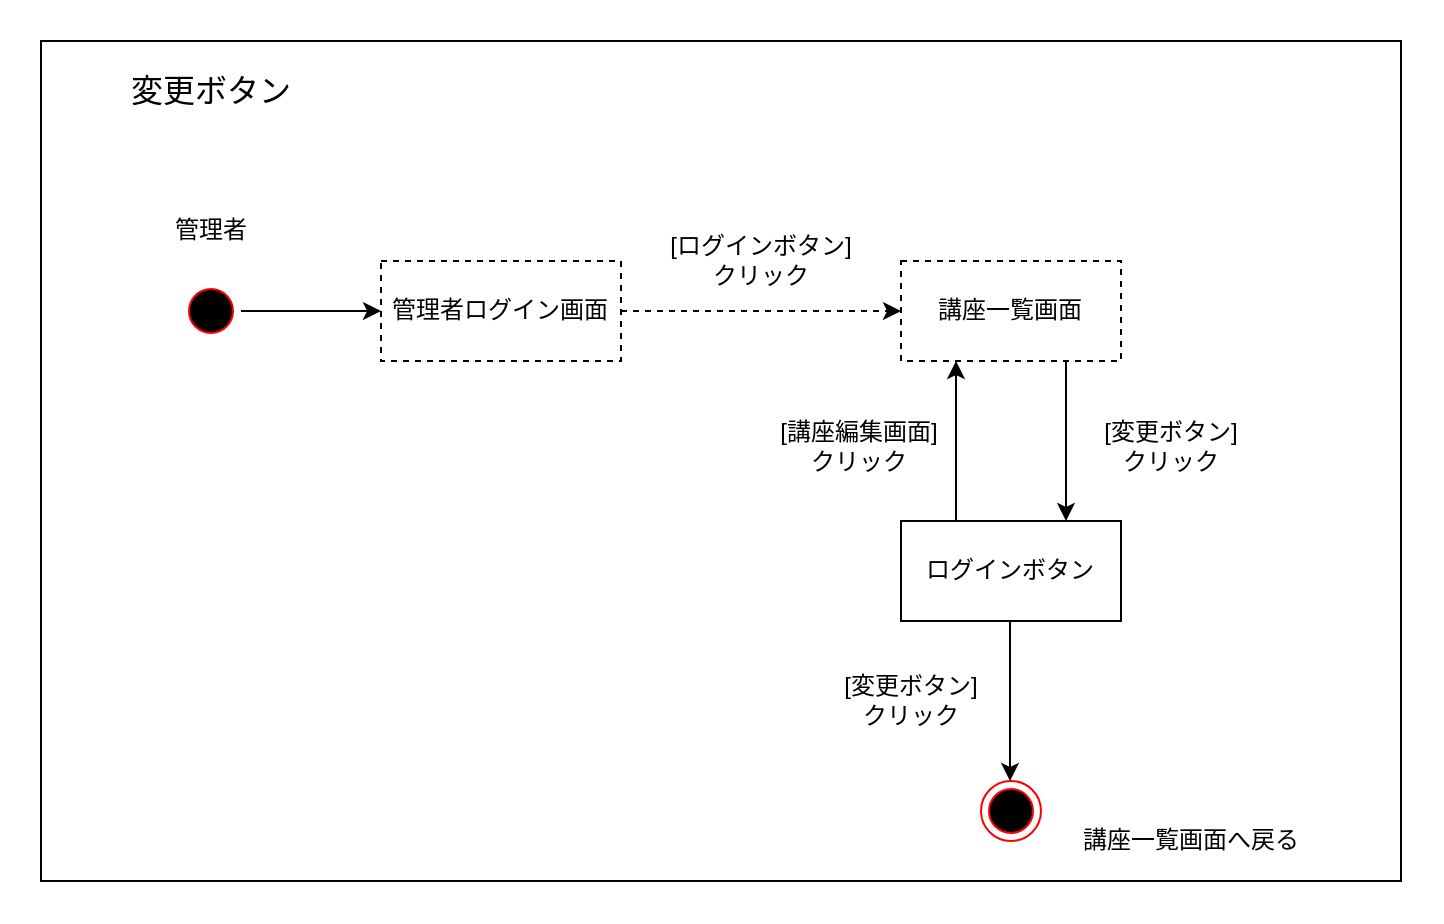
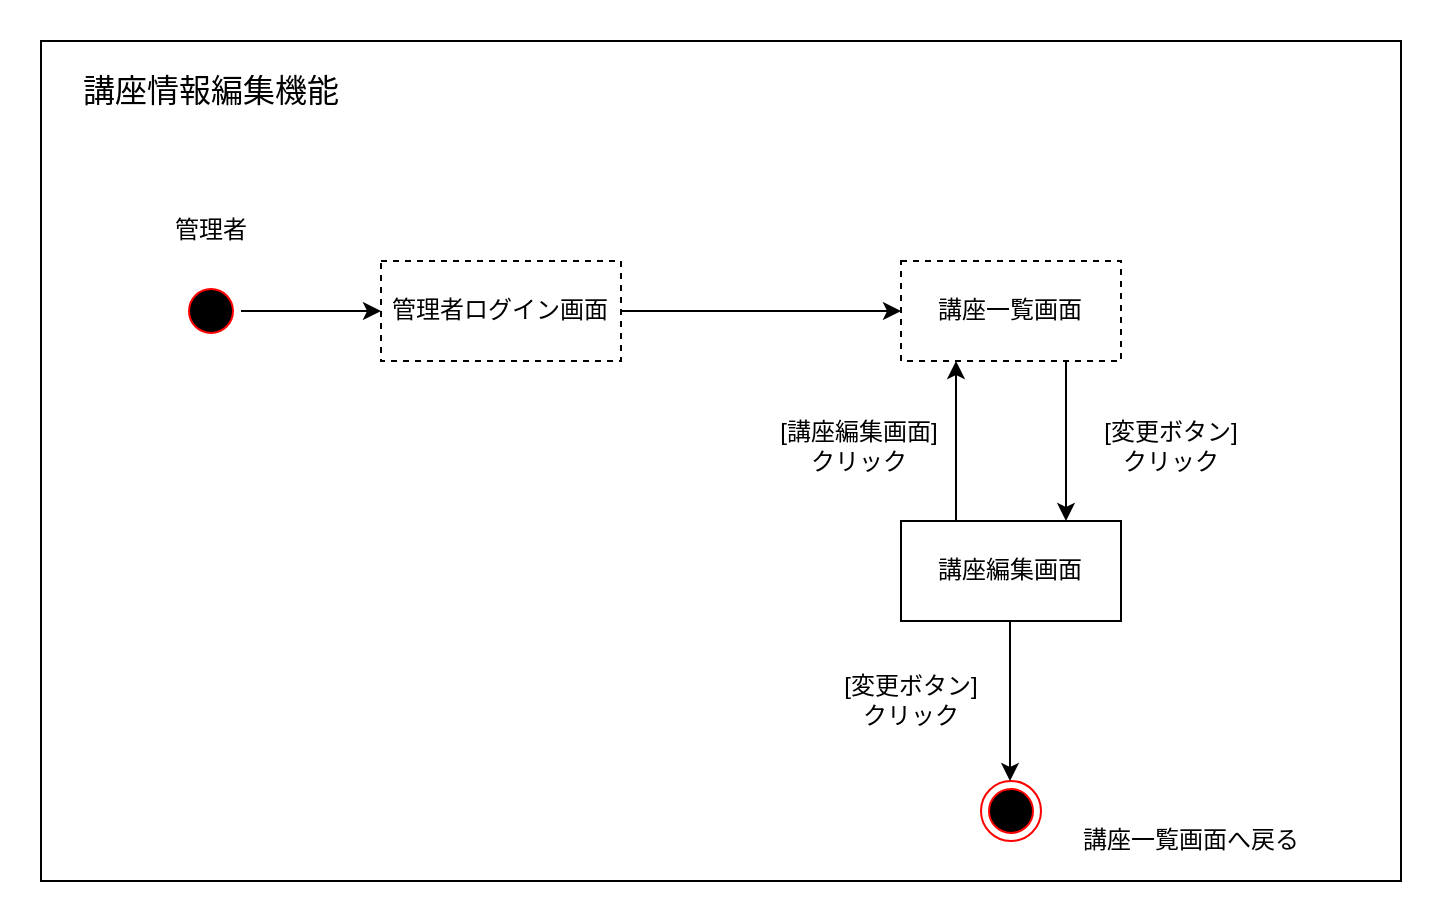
node "変更ボタン": label "変更ボタン" -> "講座情報編集機能"
node "[ログインボタン] クリック": removed
edge "管理者ログイン画面" -> "講座一覧画面": style dashed -> solid
node "ログインボタン": label "ログインボタン" -> "講座編集画面"
